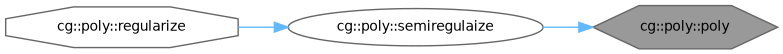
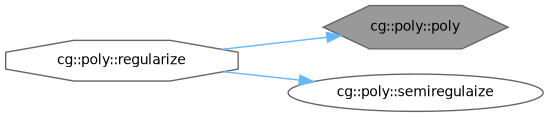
edge "cg::poly::semiregulaize" -> "cg::poly::poly": now "cg::poly::regularize" -> "cg::poly::poly"
